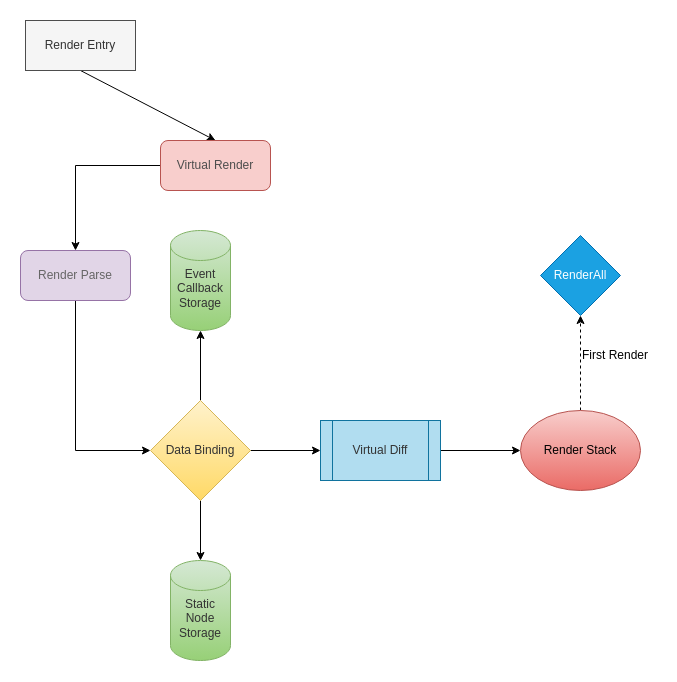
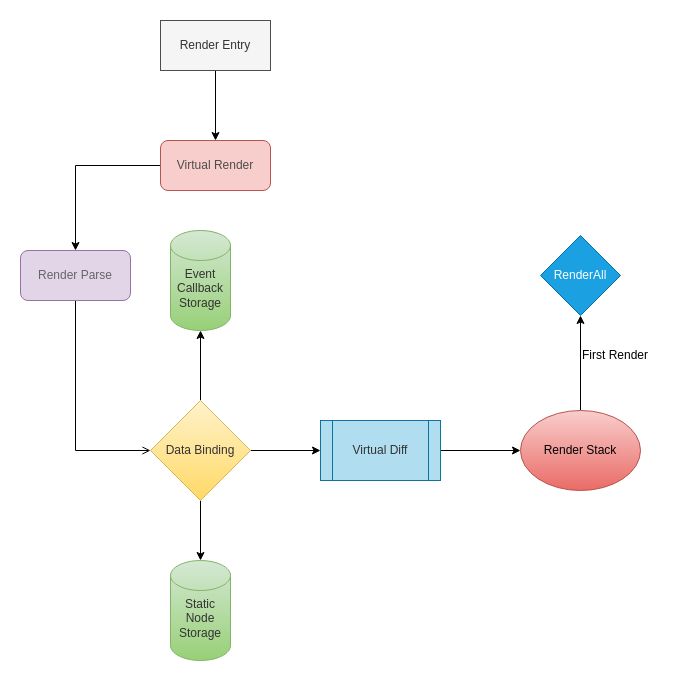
node "Render Entry": moved (81, 46) -> (216, 46)
edge "Render Stack" -> "RenderAll": style dashed -> solid
edge "Render Parse" -> "Data Binding": arrowhead classic -> open
